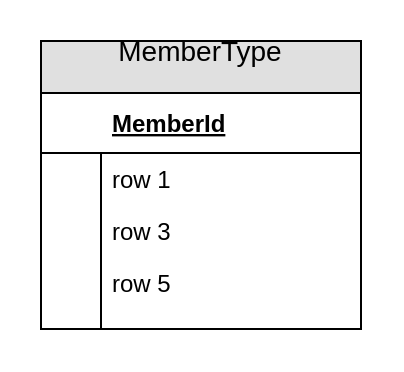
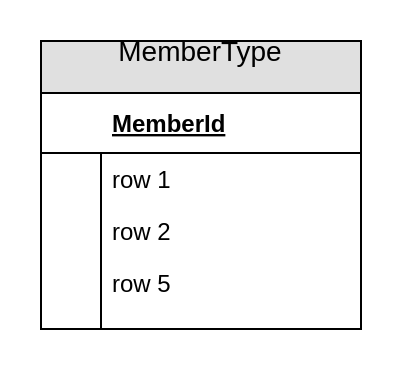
node "row 3": label "row 3" -> "row 2"
